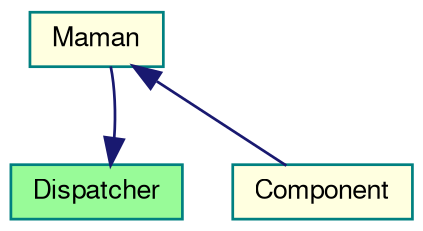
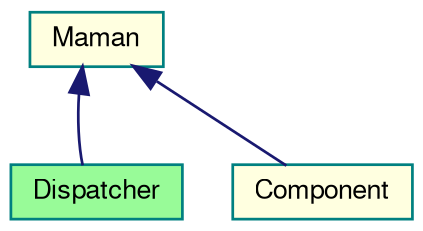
edge "Maman" -> "Dispatcher": reversed
